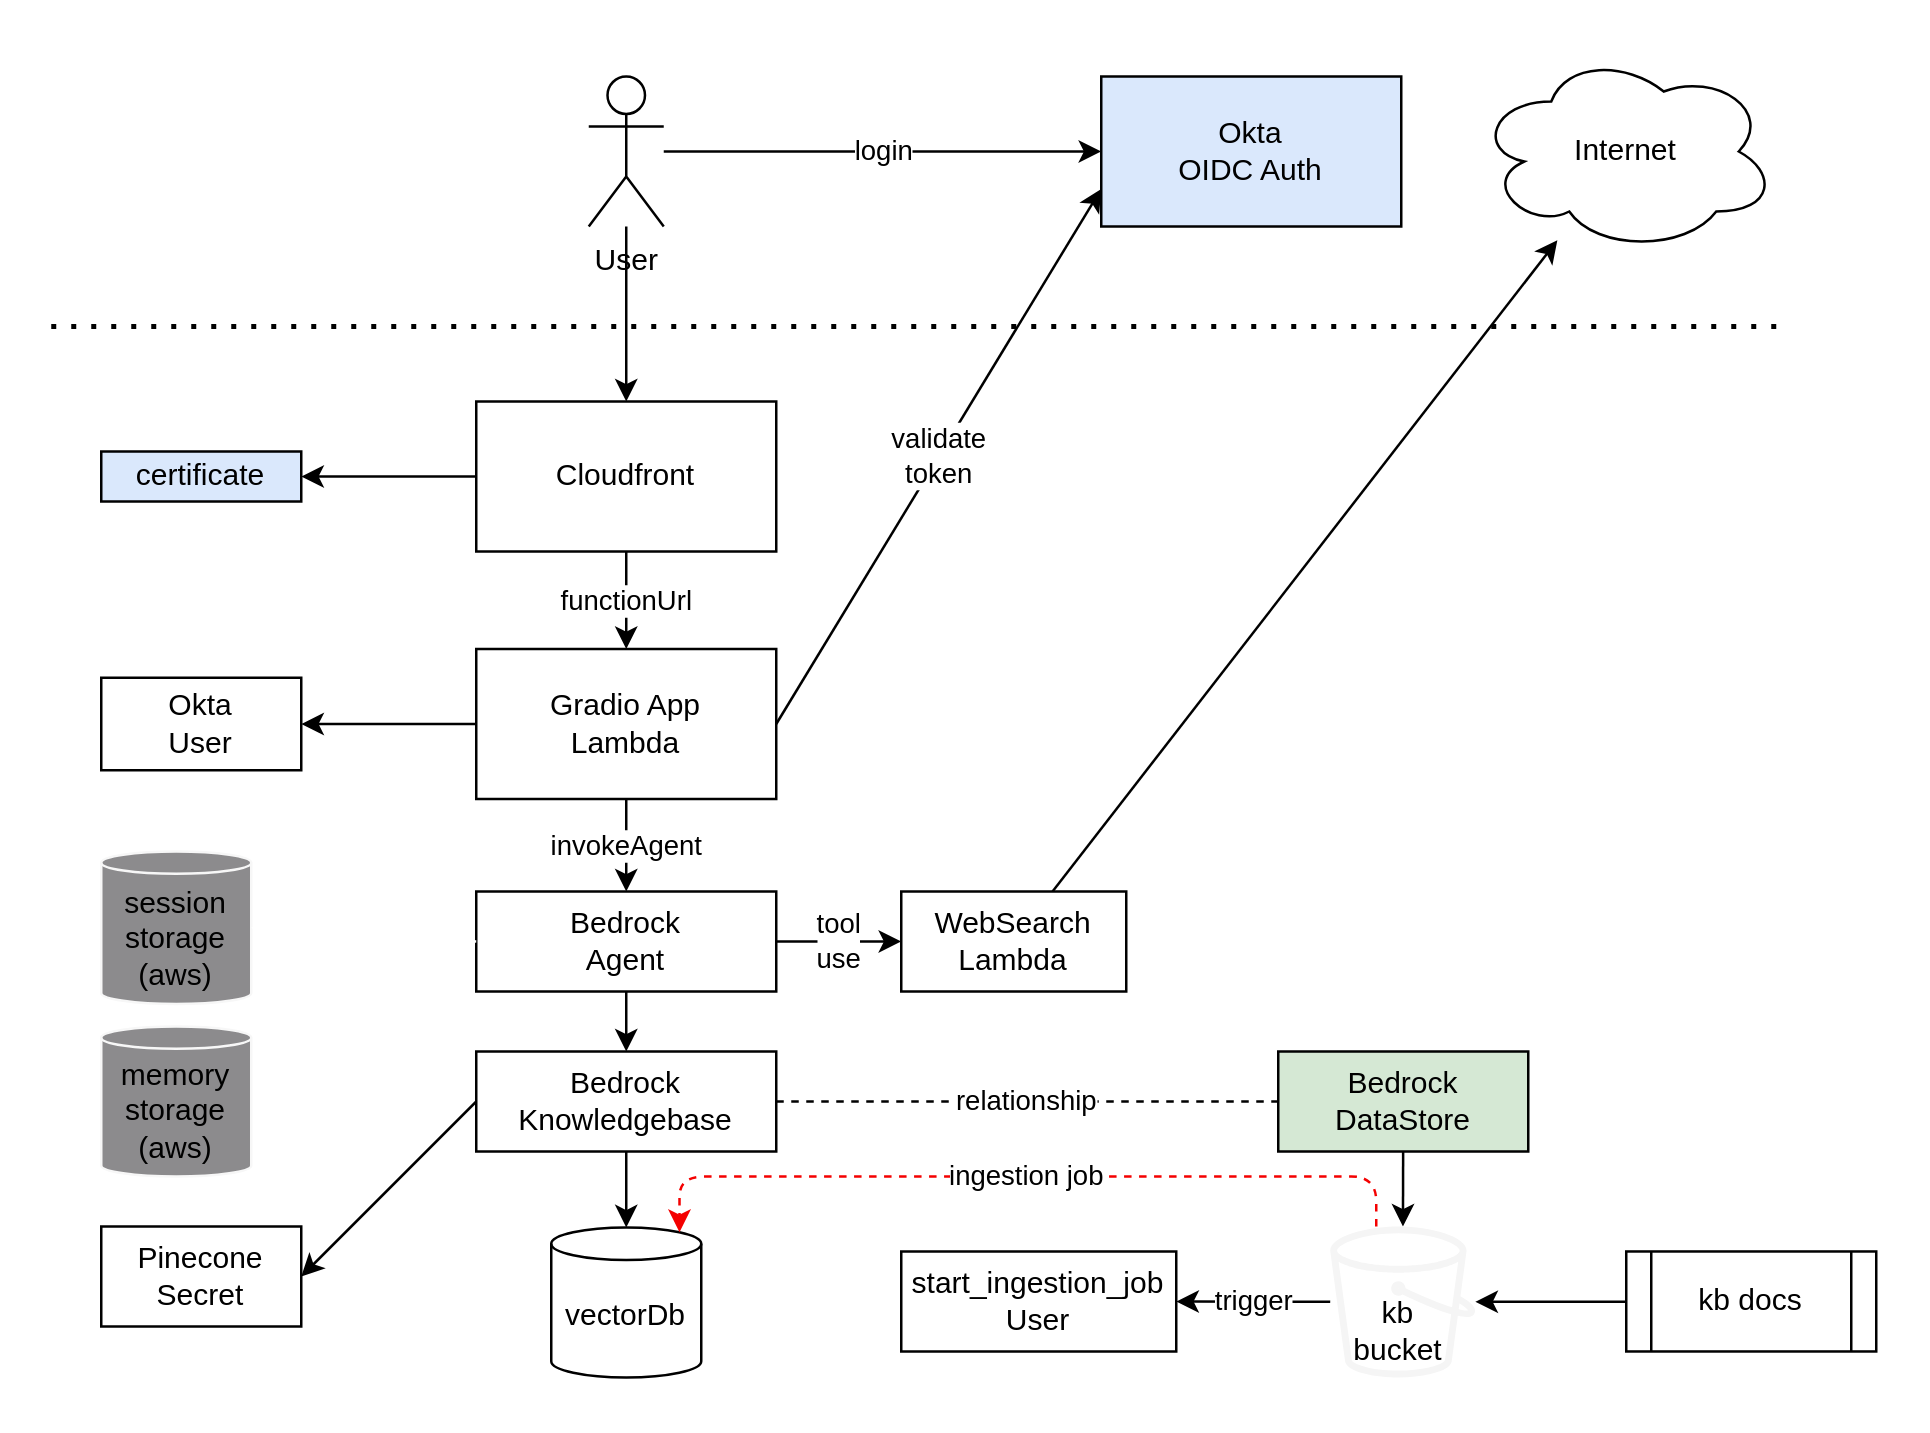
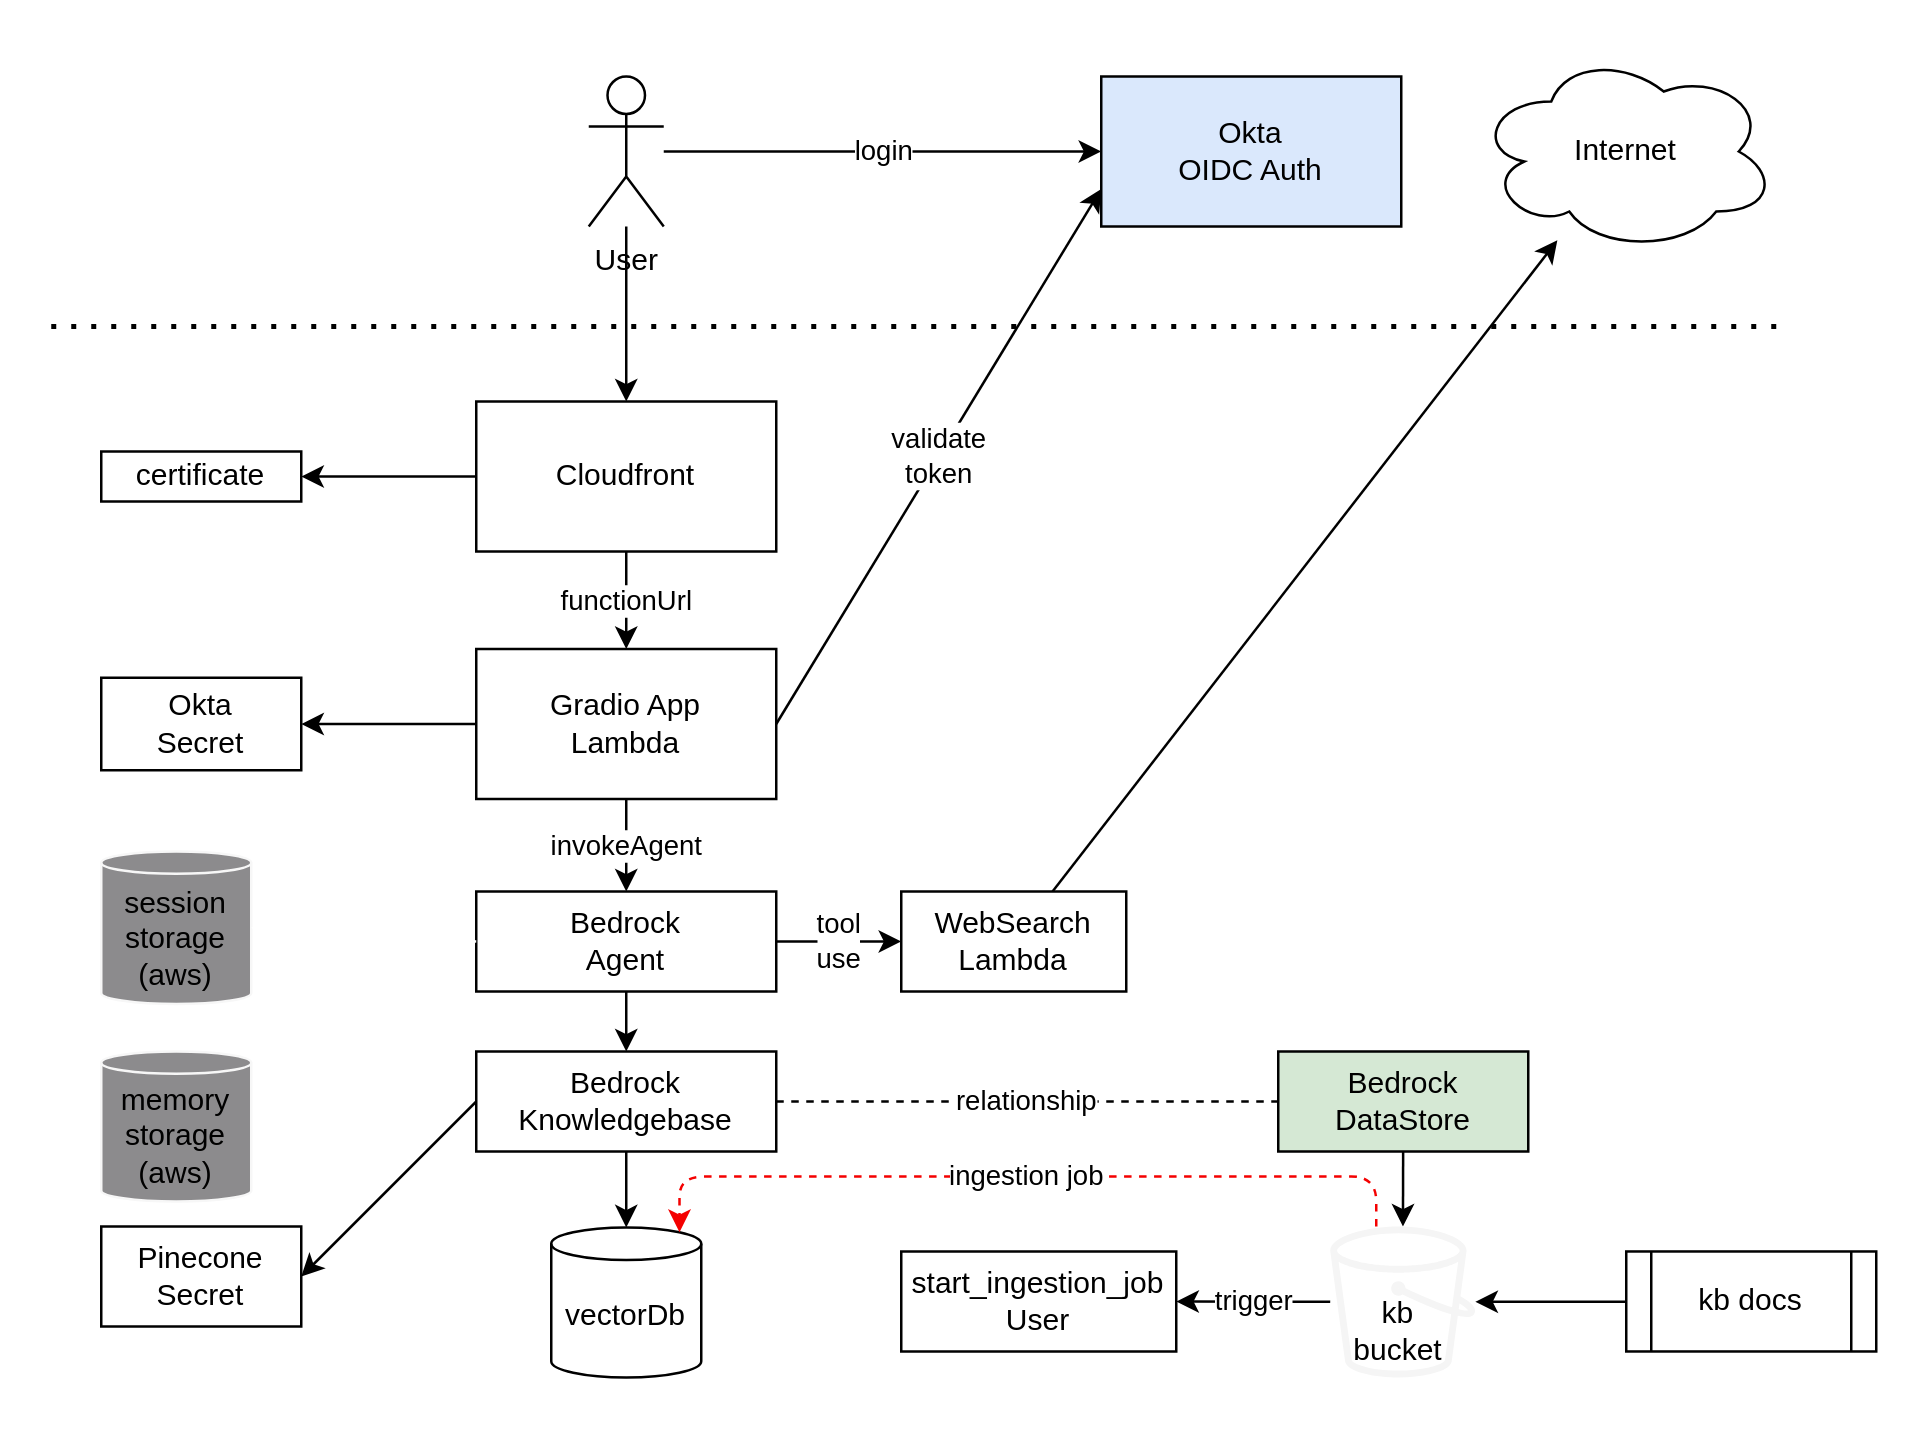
node "certificate": fillcolor #dae8fc -> #ffffff
node "Okta User": label "Okta User" -> "Okta Secret"
node "memory storage (aws)": moved (176, 1101) -> (176, 1126)
